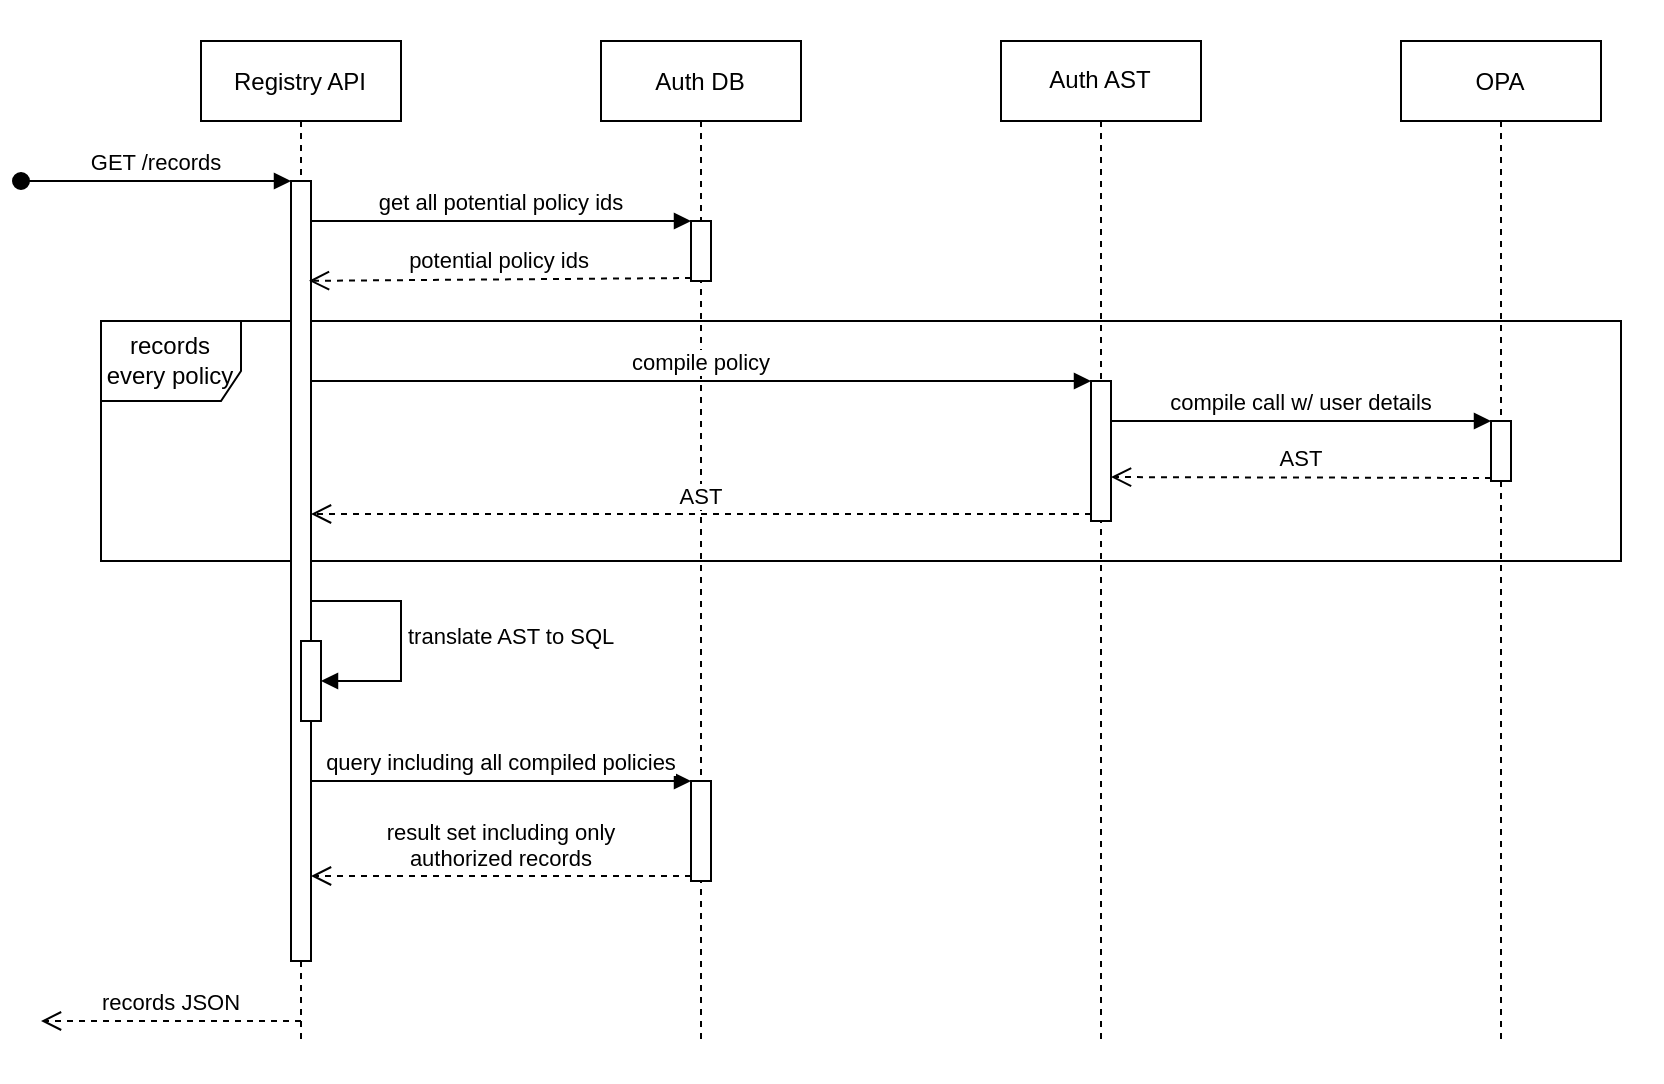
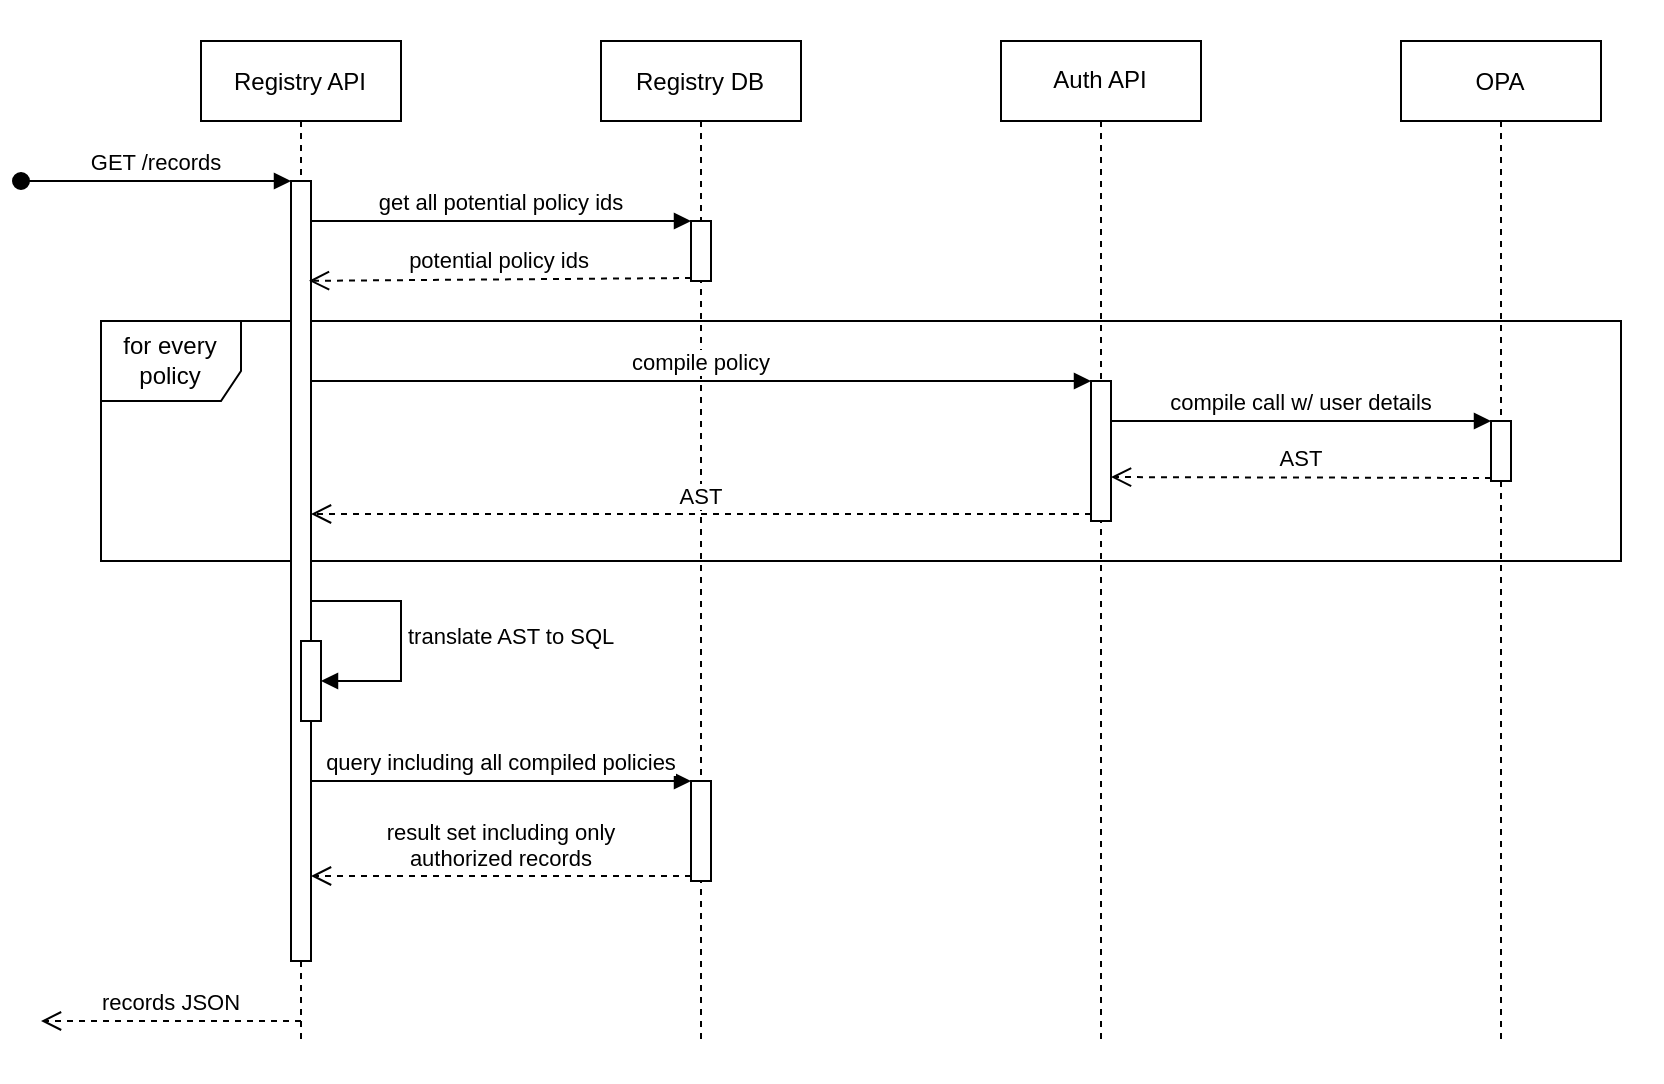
node "Auth AST": label "Auth AST" -> "Auth API"
node "Auth DB": label "Auth DB" -> "Registry DB"
node "records every policy": label "records every policy" -> "for every policy"
